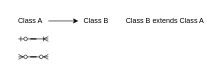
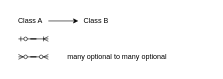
node "Class B extends Class A": removed
node "many optional to many optional": added
